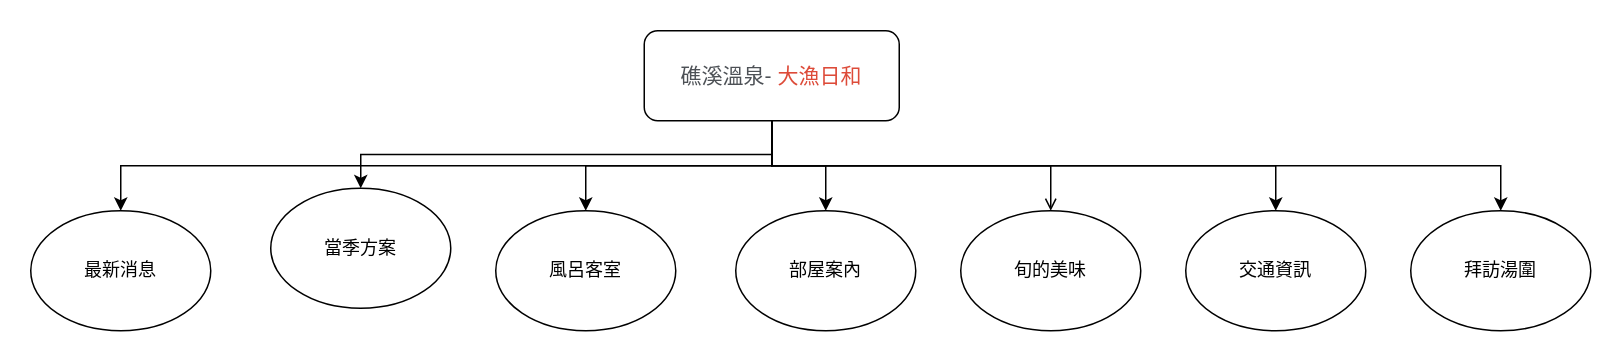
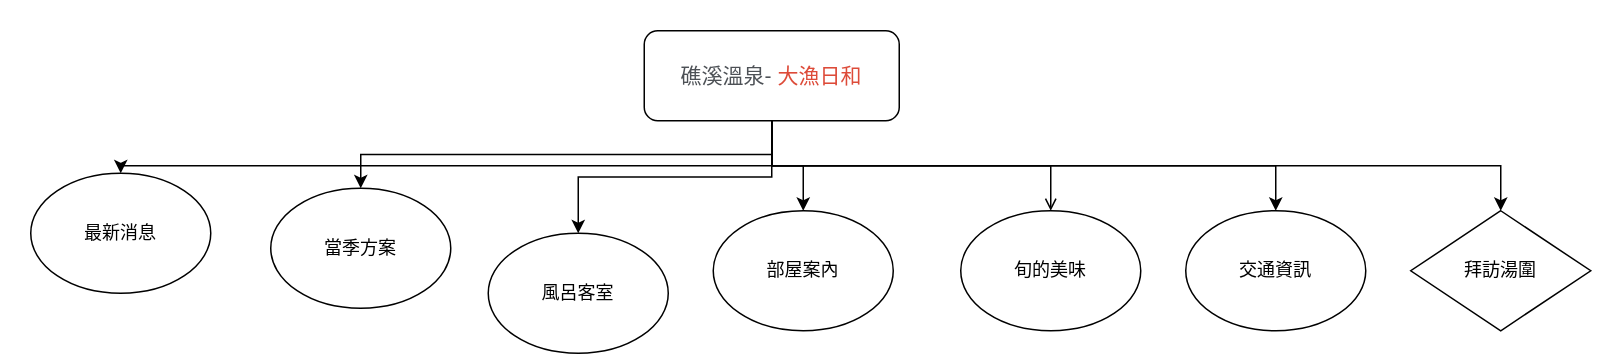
node "最新消息": moved (121, 271) -> (121, 233)
node "風呂客室": moved (586, 271) -> (578, 293)
node "部屋案內": moved (826, 271) -> (803, 271)
node "拜訪湯圍": shape ellipse -> diamond
